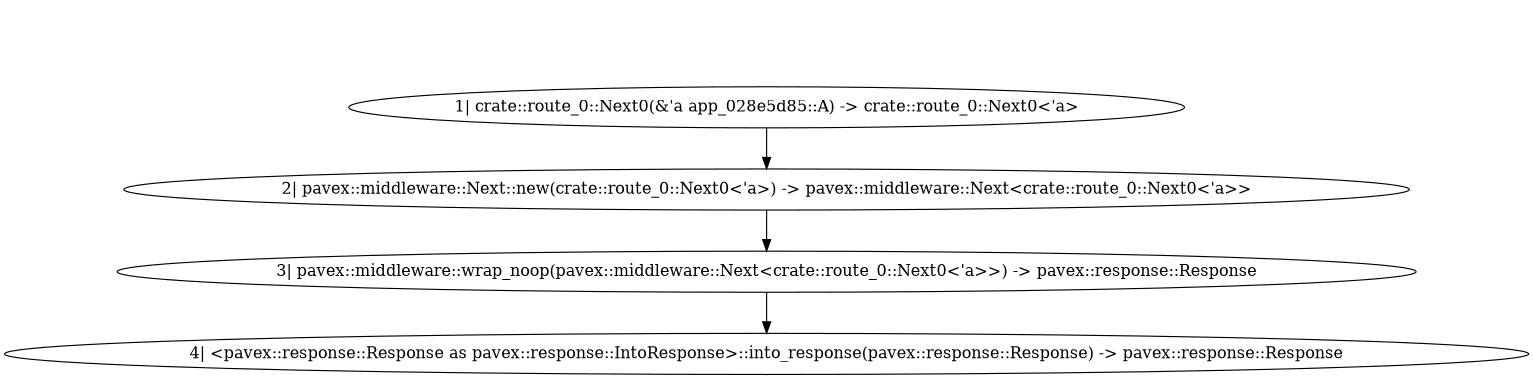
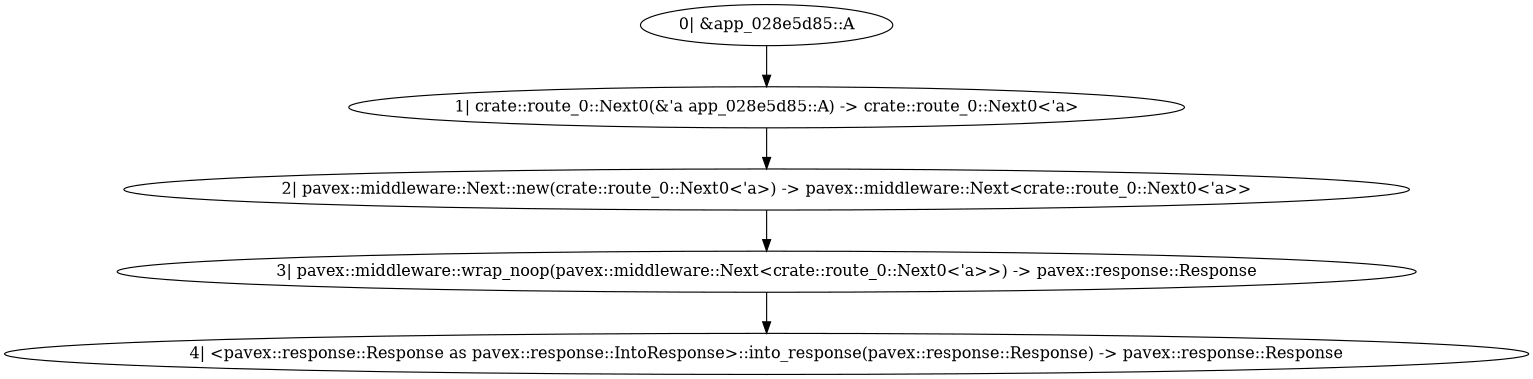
node "0| &app_028e5d85::A": added
